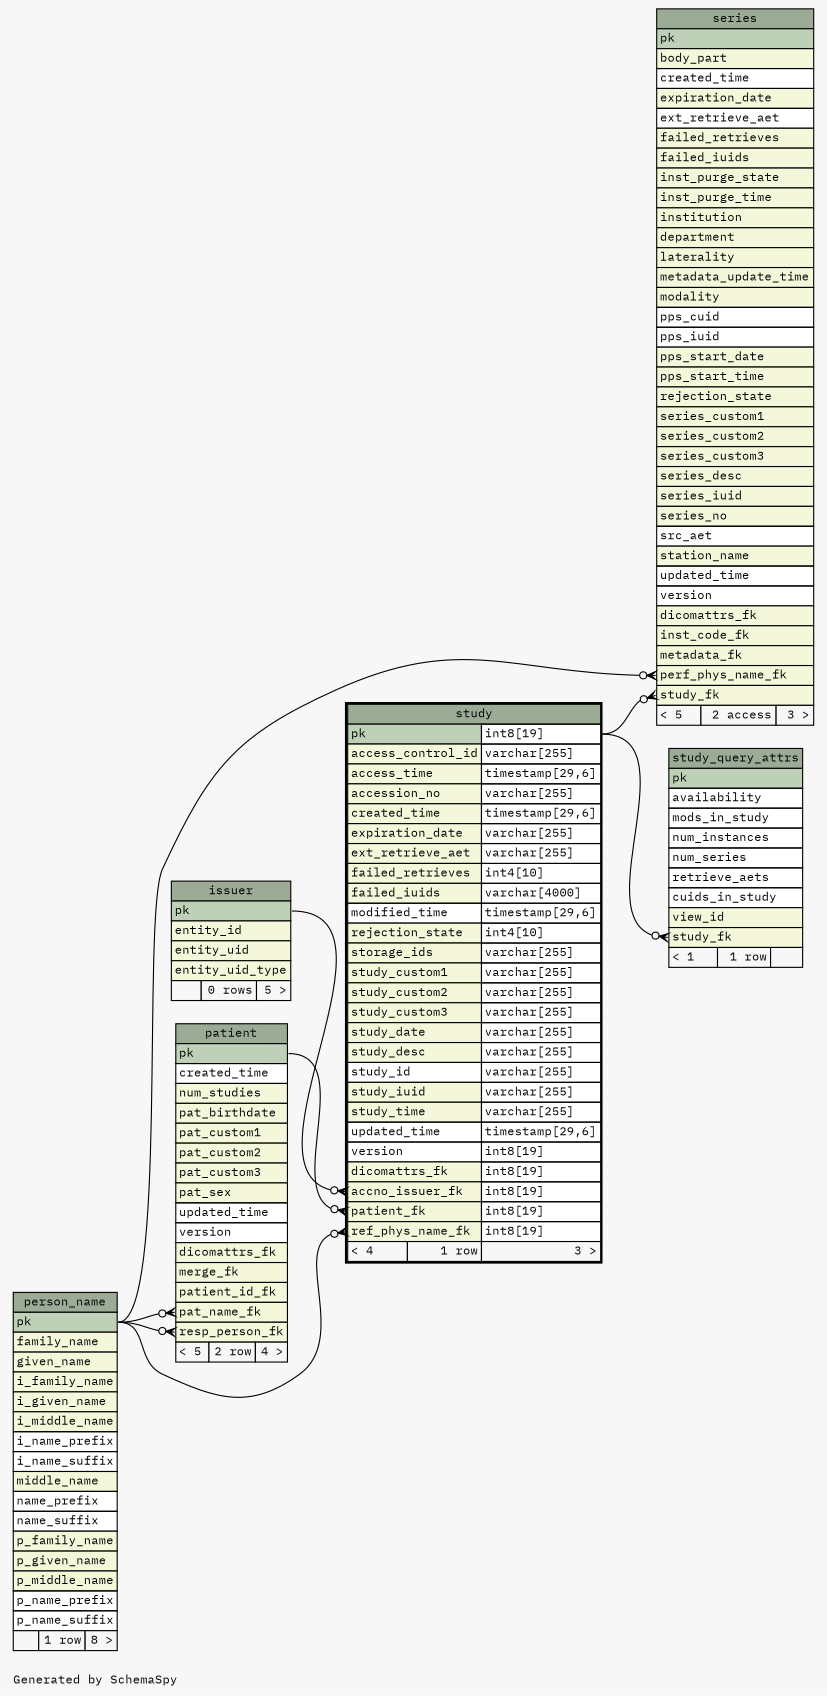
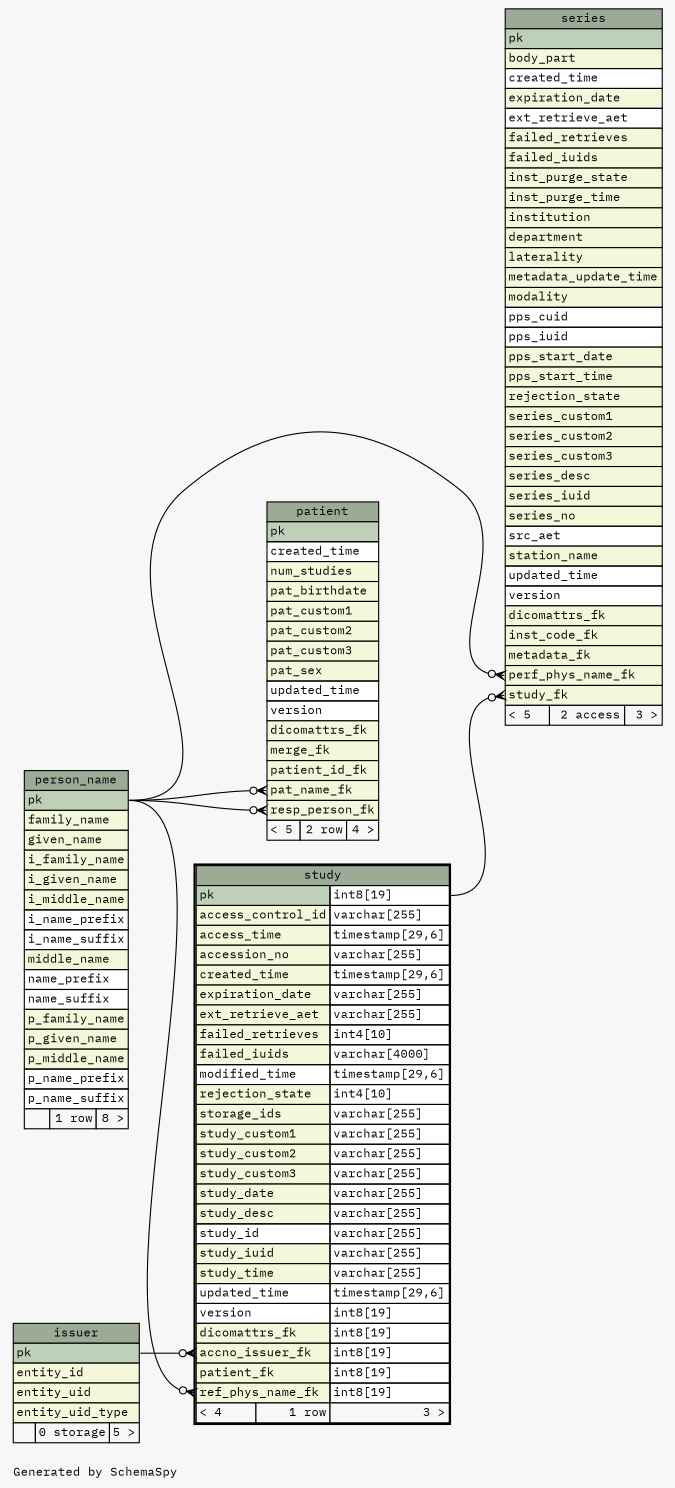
node "study_query_attrs": removed
node "issuer": text "0 rows" -> "0 storage"
edge "patient" -> "study": removed
